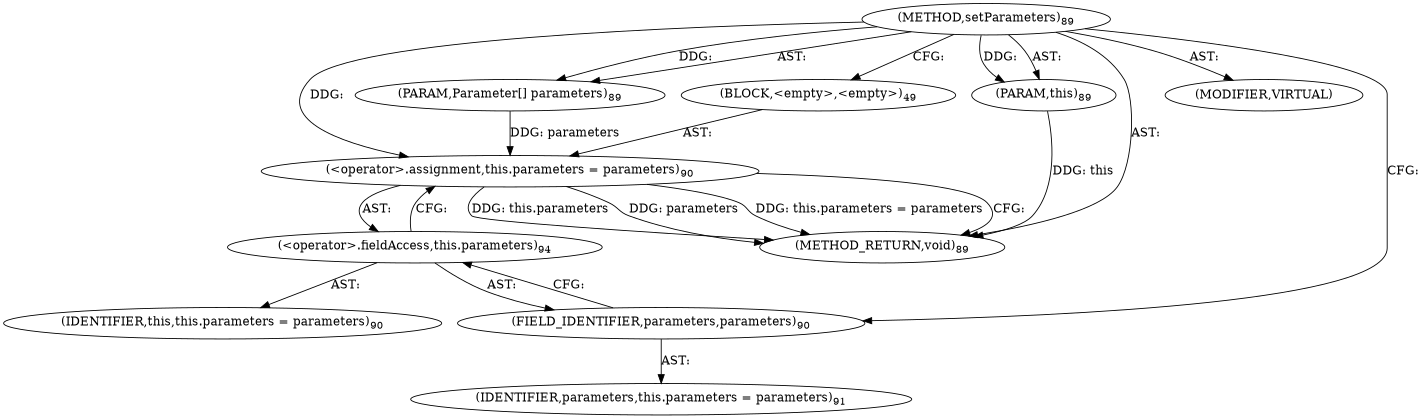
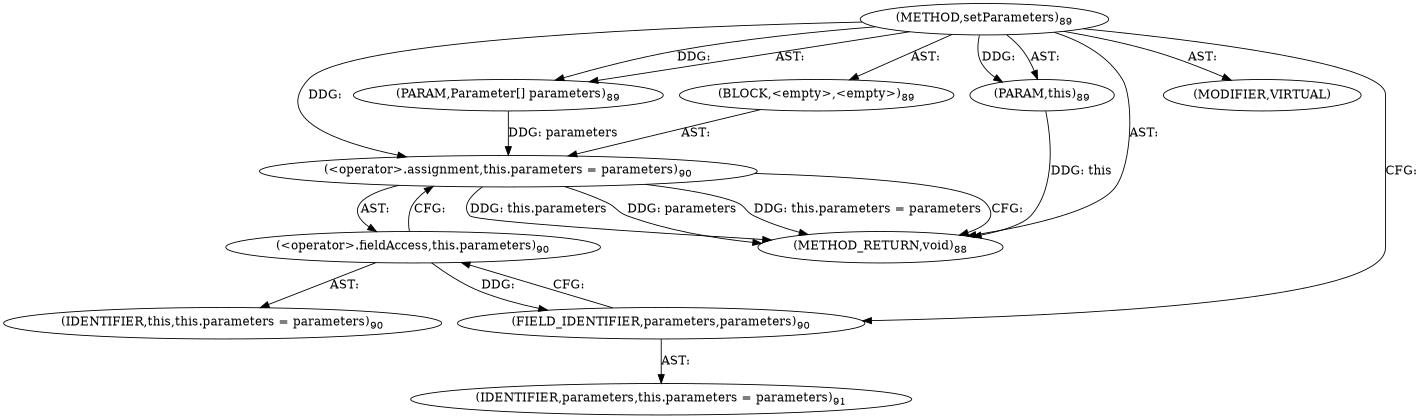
edge "(METHOD,setParameters)" -> "(BLOCK,<empty>,<empty>)": label "CFG: " -> "AST: "
node "(BLOCK,<empty>,<empty>)": text "49" -> "89"
node "(<operator>.fieldAccess,this.parameters)": text "94" -> "90"
node "(METHOD_RETURN,void)": text "89" -> "88"
edge "(<operator>.fieldAccess,this.parameters)" -> "(FIELD_IDENTIFIER,parameters,parameters)": label "AST: " -> "DDG: "
